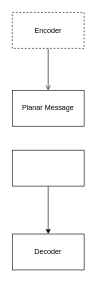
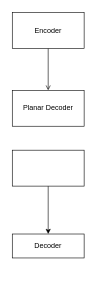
node "Encoder": style dashed -> solid
node "Planar Message": label "Planar Message" -> "Planar Decoder"
node "Decoder": size 72x36 -> 72x24
